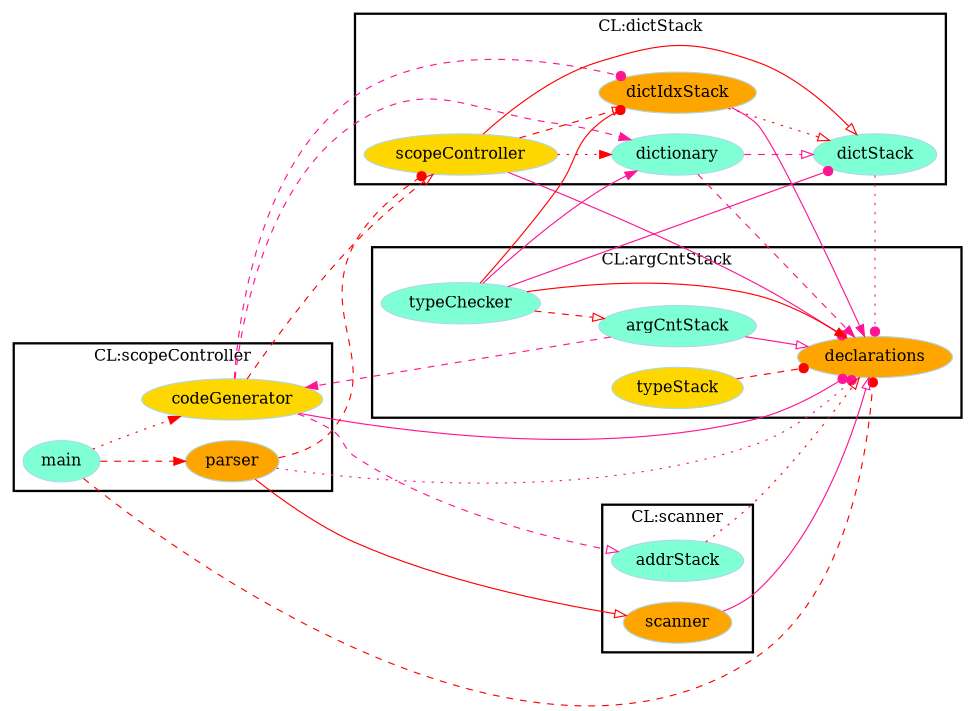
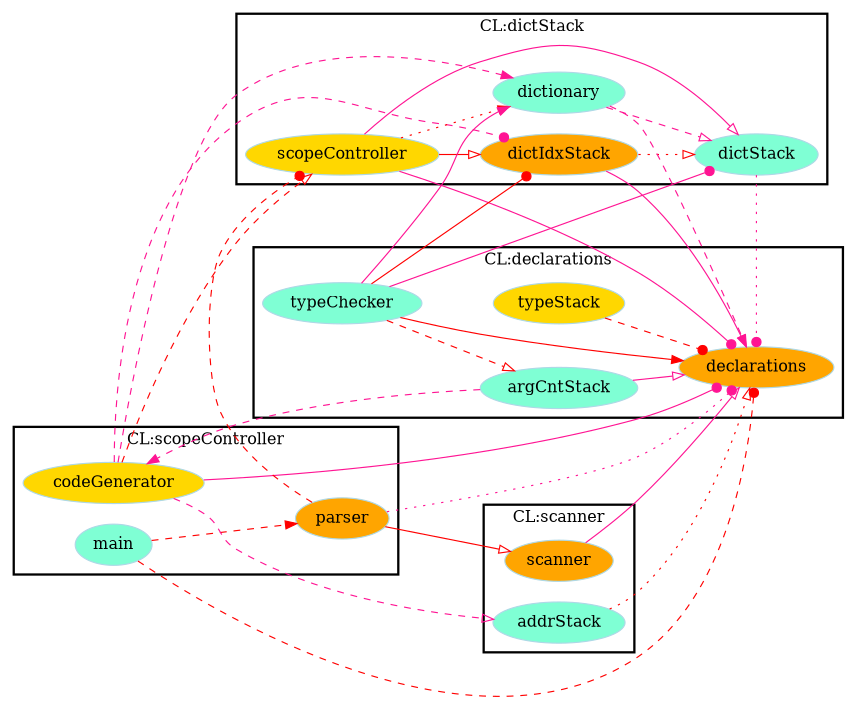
edge "scopeController" -> "dictStack": color red -> deeppink
edge "scopeController" -> "dictIdxStack": style dashed -> solid
cluster "CL:argCntStack": label "CL:argCntStack" -> "CL:declarations"
edge "main" -> "codeGenerator": removed
